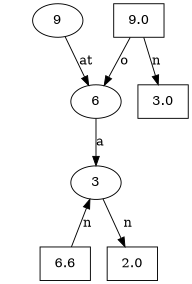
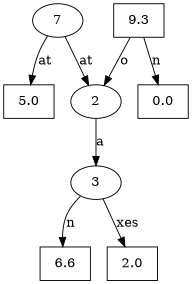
node "9": label "9" -> "7"
node "9.0": label "9.0" -> "9.3"
node "5.0": added
node "6": label "6" -> "2"
node "3.0": label "3.0" -> "0.0"
edge "3" -> "2.0": label "n" -> "xes"
edge "6.6" -> "3": reversed
